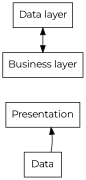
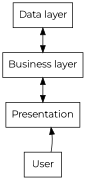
edge "Business layer" -- "Presentation": added
node "Data": label "Data" -> "User"
